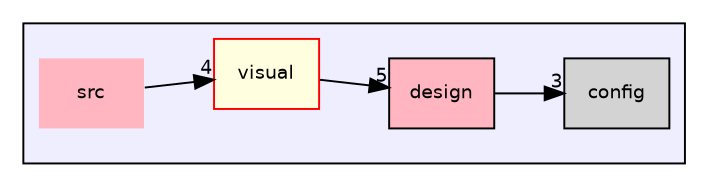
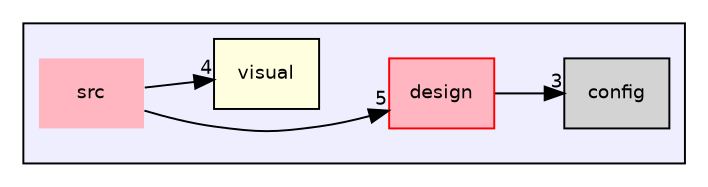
node "visual": color red -> black
edge "visual" -> "design": now "src" -> "design"
node "design": color black -> red
